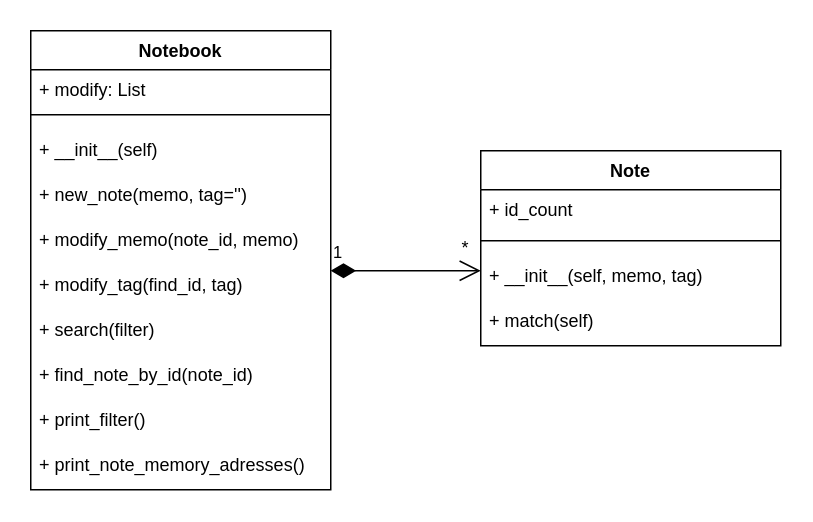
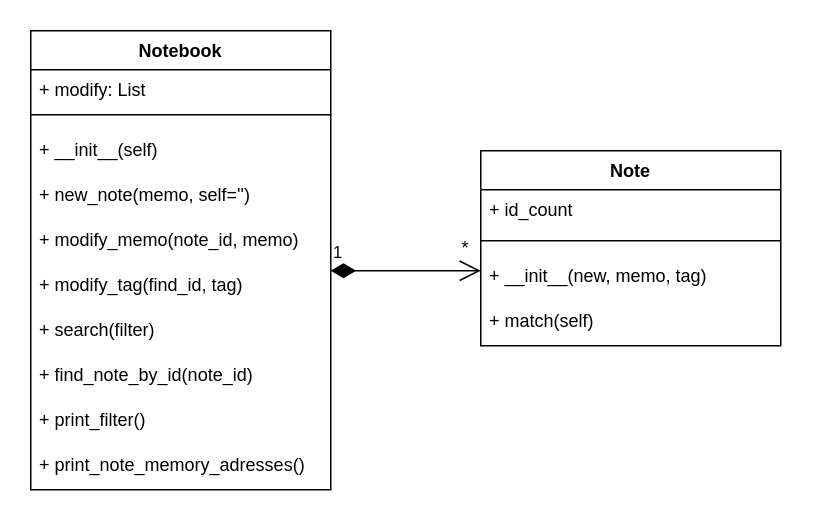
node "+ new_note(memo, tag='')": label "+ new_note(memo, tag='')" -> "+ new_note(memo, self='')"
node "+ __init__(self, memo, tag)": label "+ __init__(self, memo, tag)" -> "+ __init__(new, memo, tag)"
